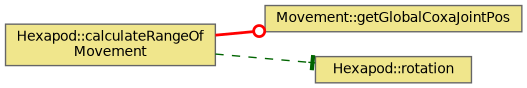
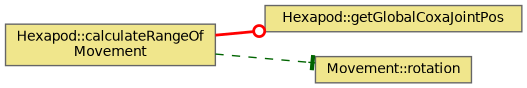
node "Movement::getGlobalCoxaJointPos": label "Movement::getGlobalCoxaJointPos" -> "Hexapod::getGlobalCoxaJointPos"
node "Hexapod::rotation": label "Hexapod::rotation" -> "Movement::rotation"
